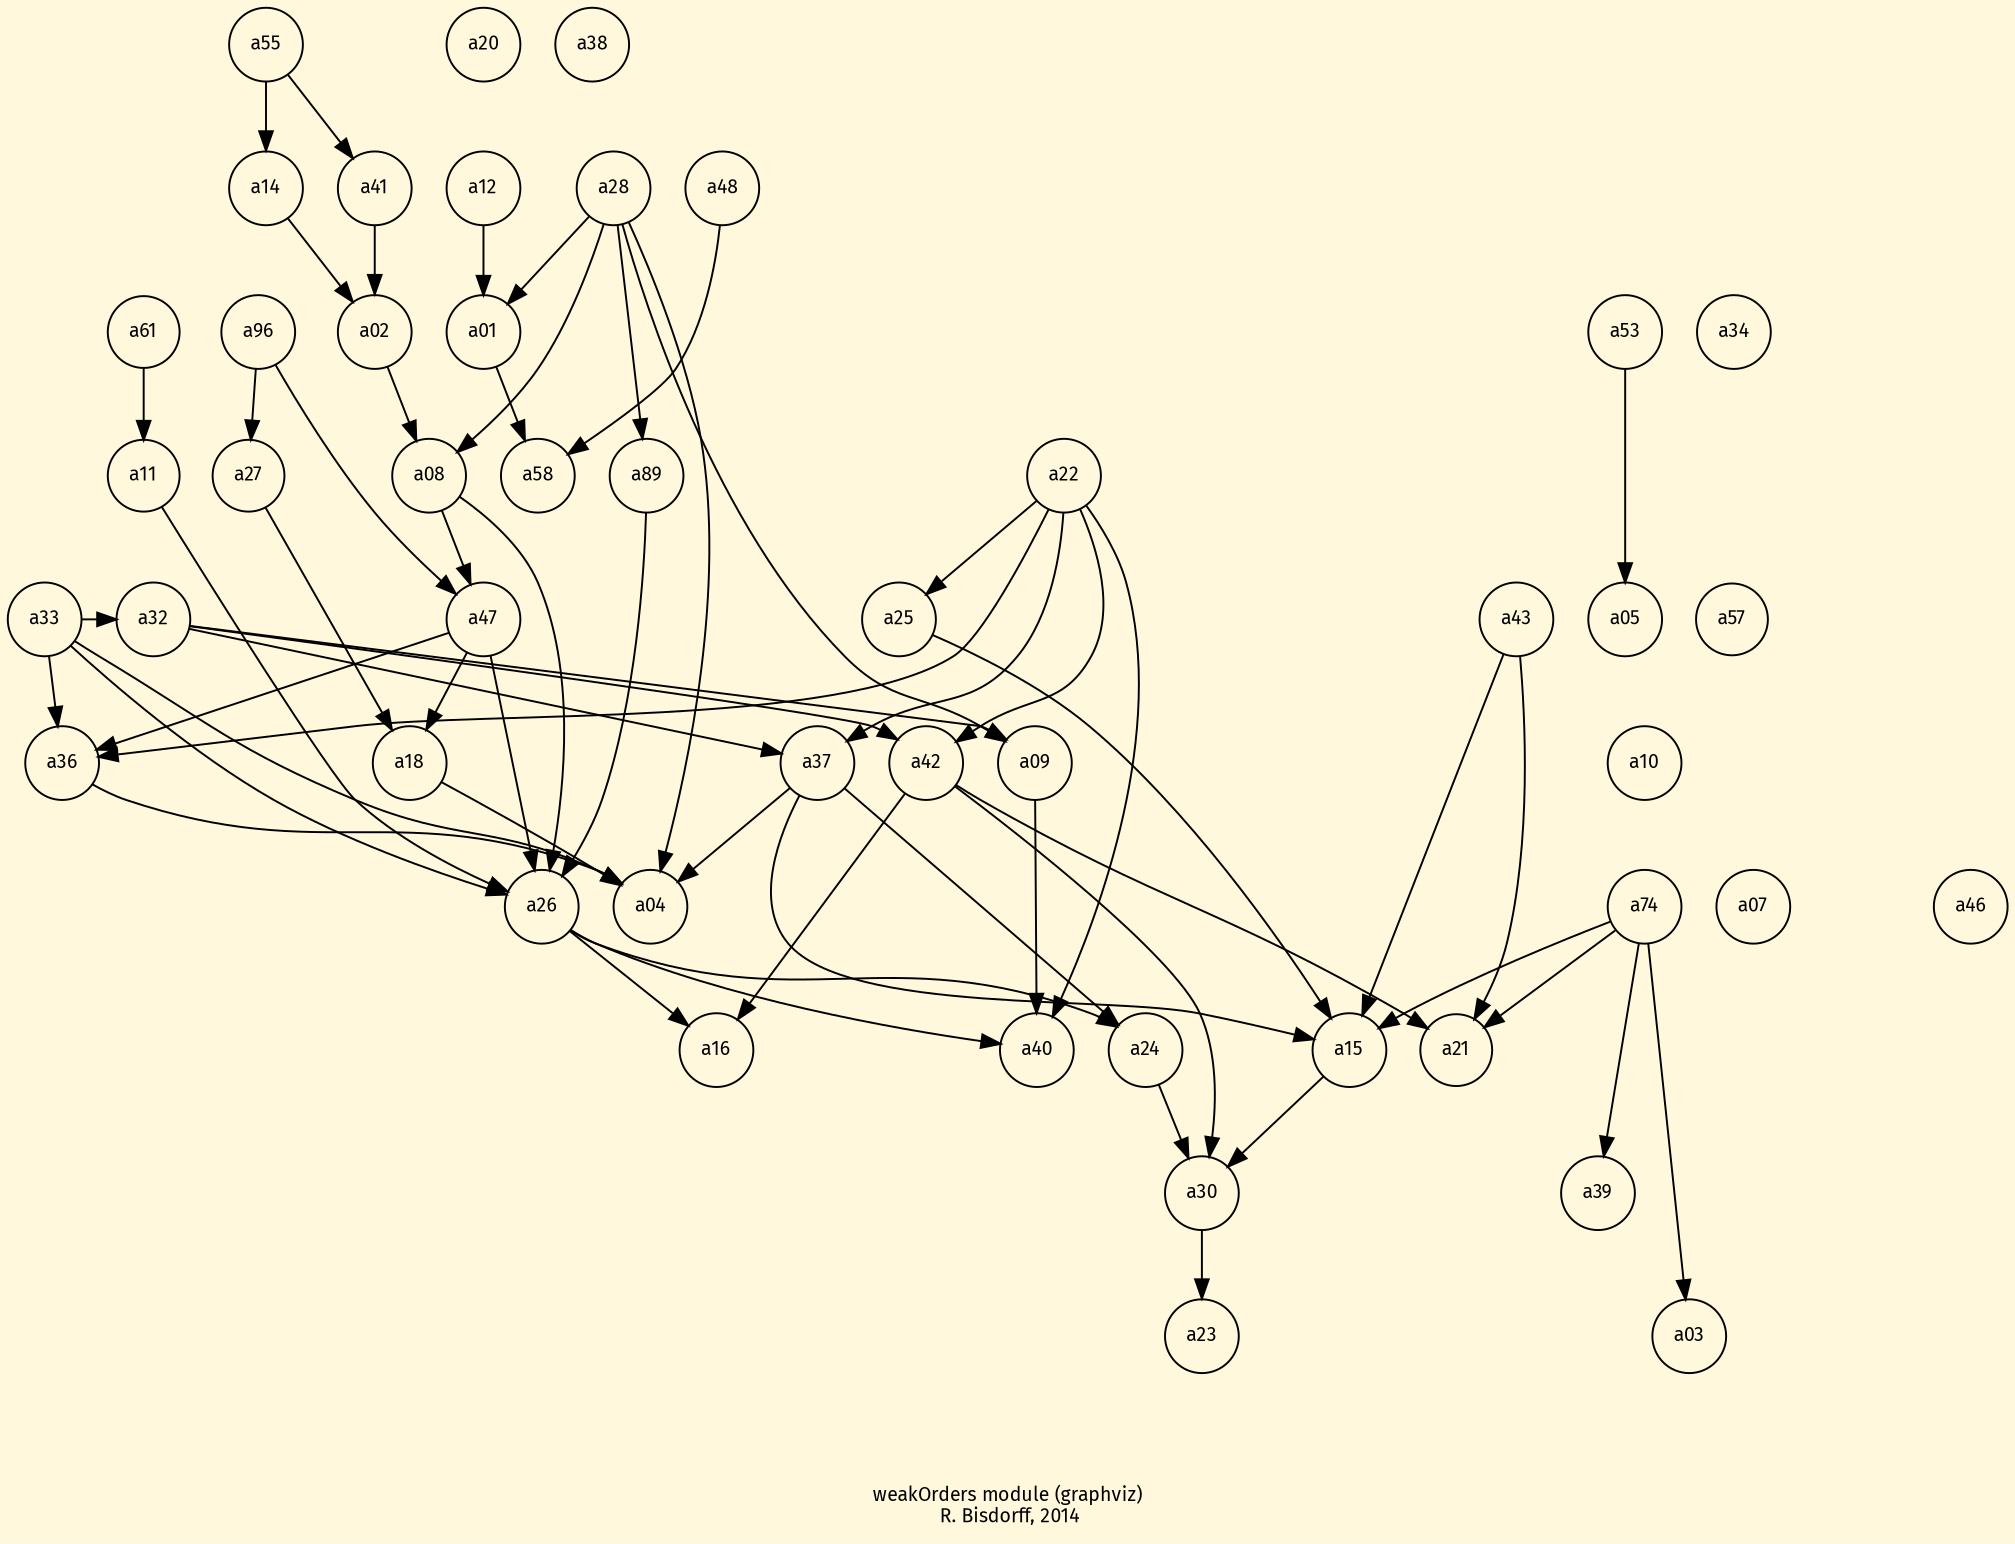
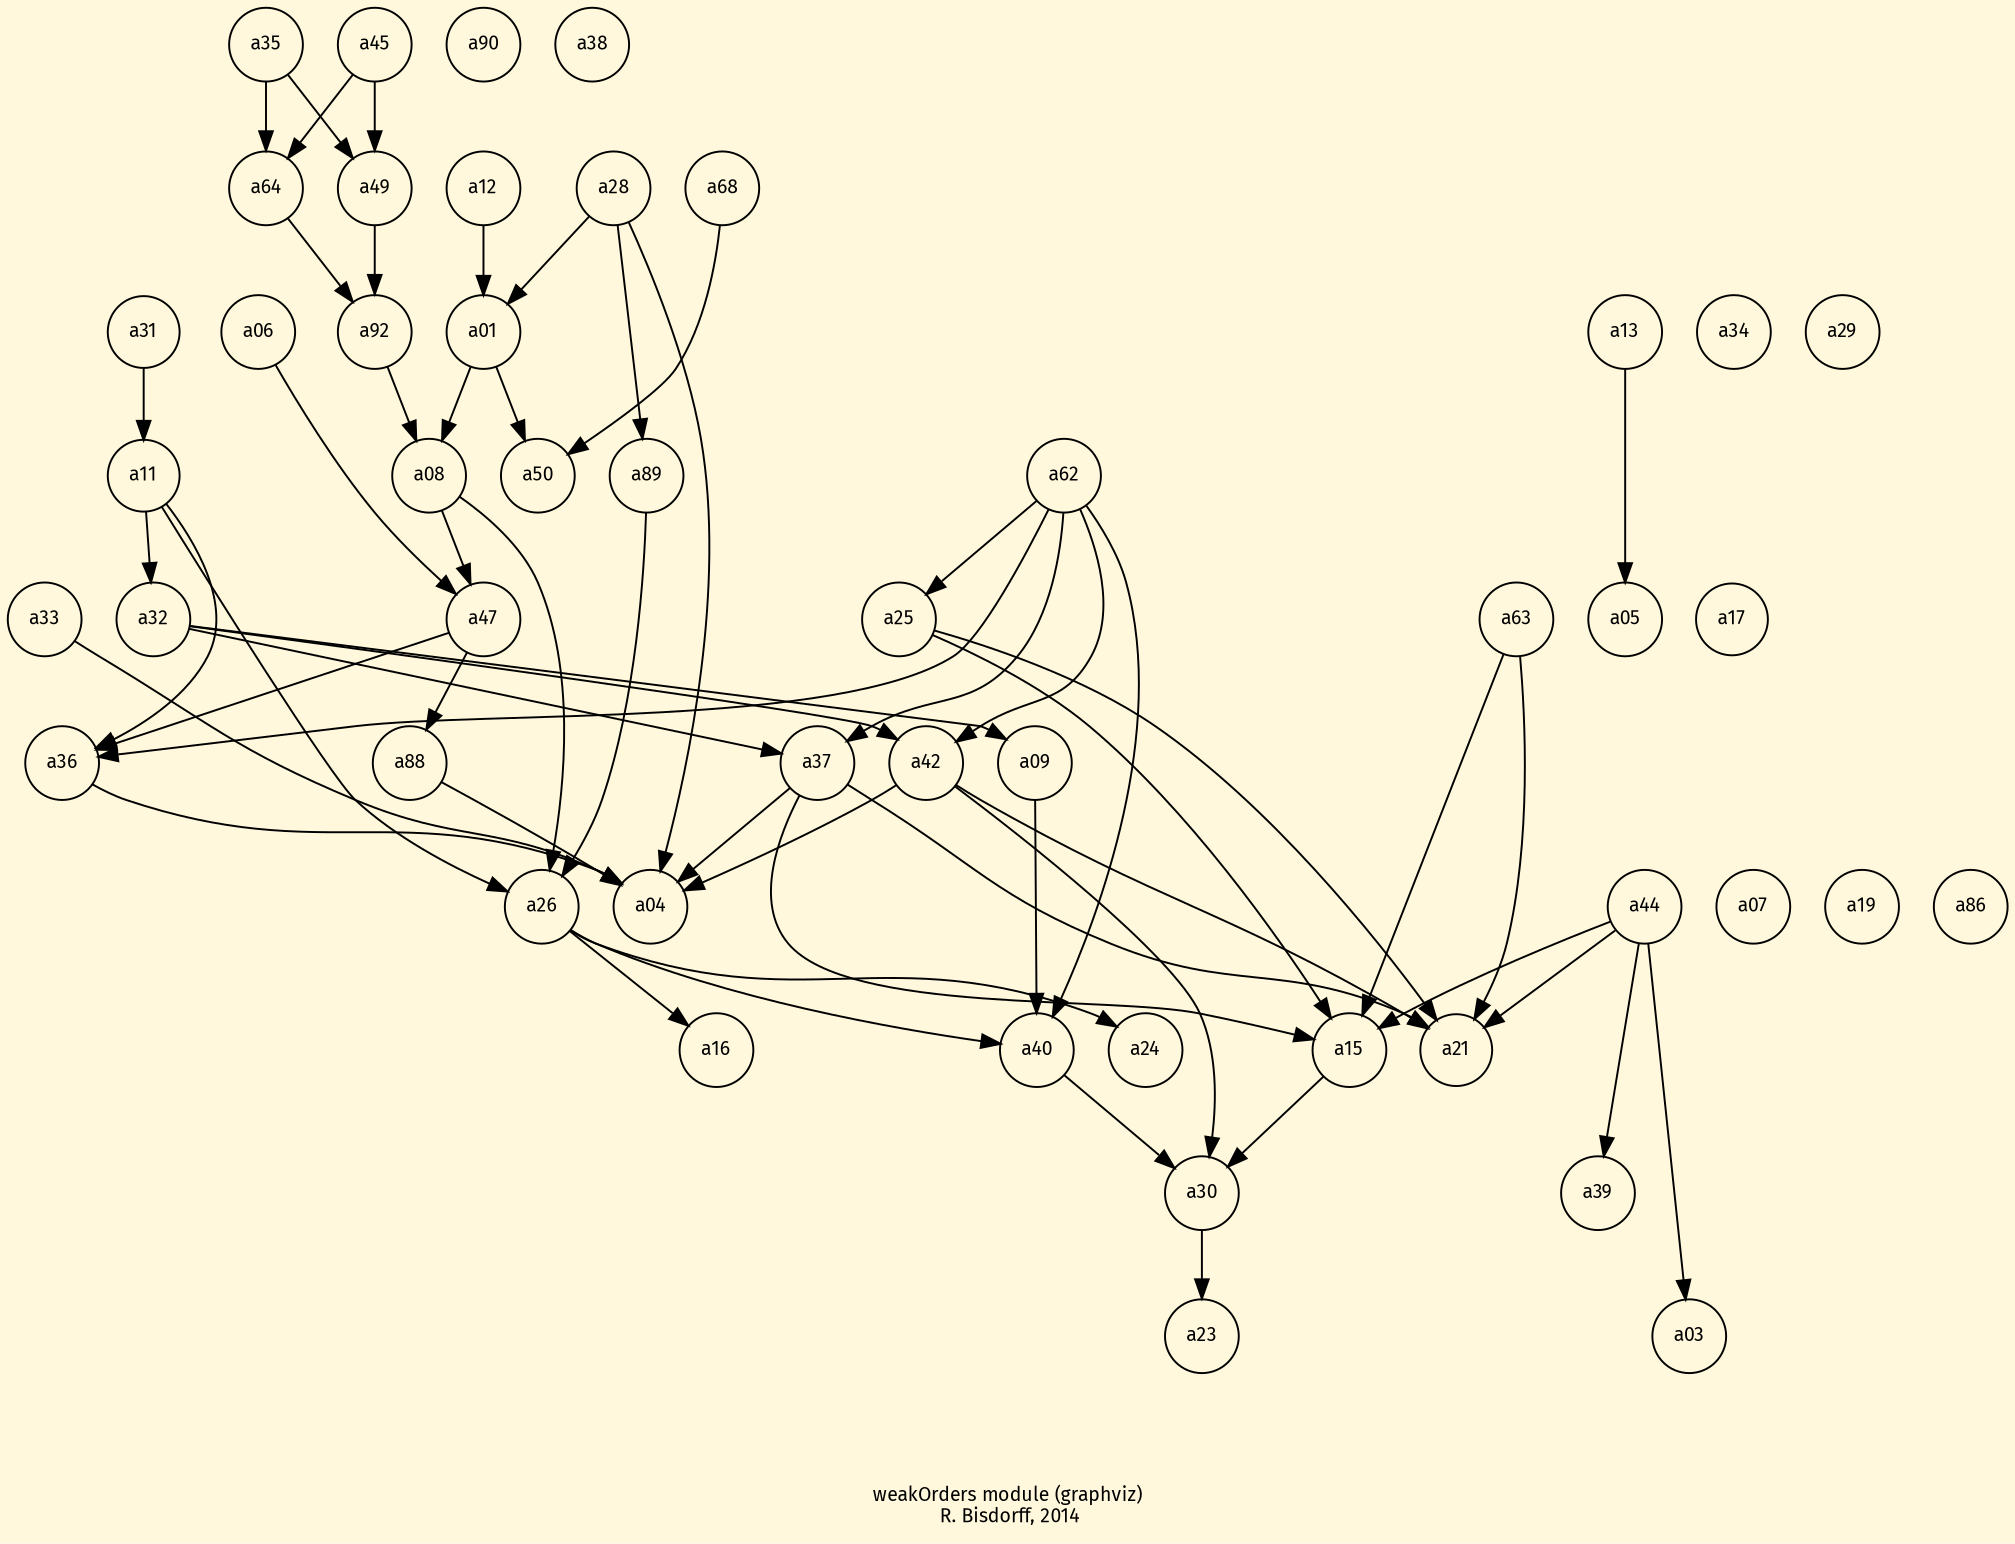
node "a55": label "a55" -> "a35"
node "a45": added
node "a20": label "a20" -> "a90"
node "a14": label "a14" -> "a64"
node "a41": label "a41" -> "a49"
node "a48": label "a48" -> "a68"
node "a61": label "a61" -> "a31"
node "a96": label "a96" -> "a06"
node "a02": label "a02" -> "a92"
node "a53": label "a53" -> "a13"
node "a29": added
edge "a28" -> "a08": now "a01" -> "a08"
node "a27": removed
node "a58": label "a58" -> "a50"
node "a22": label "a22" -> "a62"
edge "a28" -> "a09": removed
edge "a33" -> "a32": now "a11" -> "a32"
node "a43": label "a43" -> "a63"
node "a57": label "a57" -> "a17"
edge "a33" -> "a36": now "a11" -> "a36"
edge "a47" -> "a26": removed
node "a18": label "a18" -> "a88"
node "a10": removed
edge "a25" -> "a21": added
edge "a33" -> "a26": removed
edge "a42" -> "a16": now "a42" -> "a04"
edge "a37" -> "a24": now "a37" -> "a21"
node "a74": label "a74" -> "a44"
node "a19": added
node "a46": label "a46" -> "a86"
edge "a24" -> "a30": now "a40" -> "a30"
